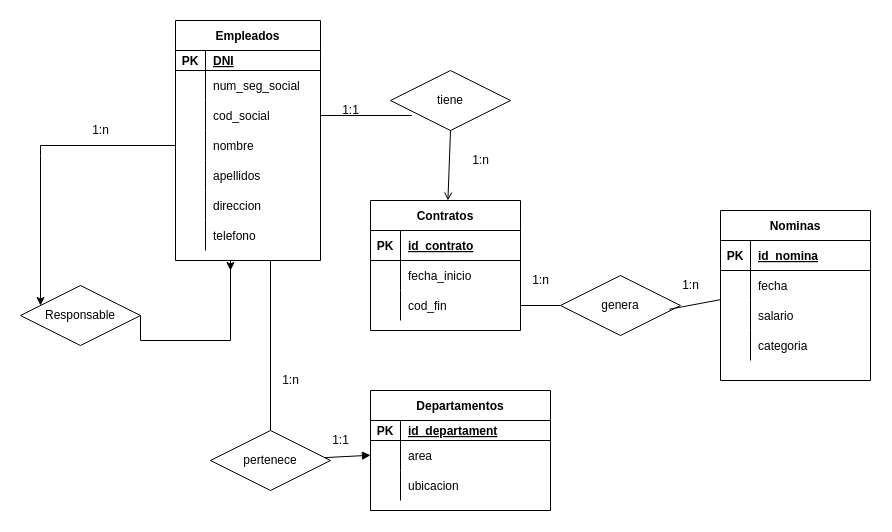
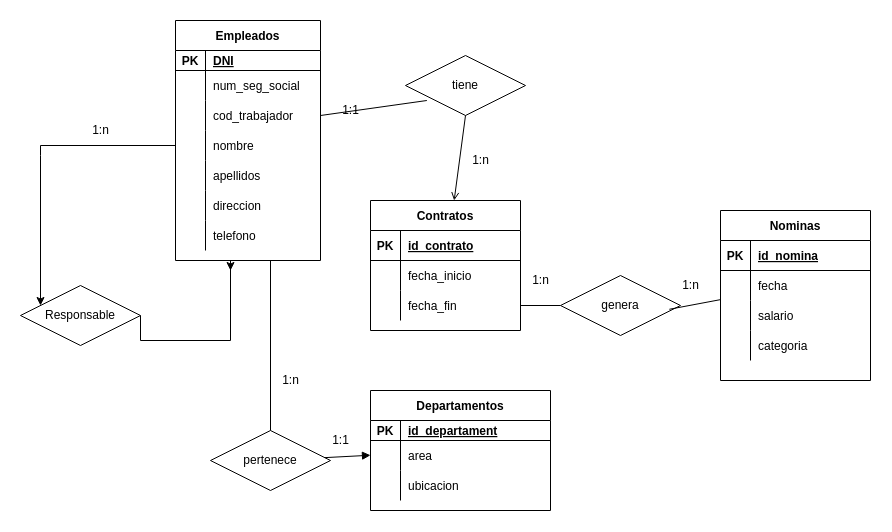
node "tiene": moved (451, 101) -> (466, 86)
node "cod_social": label "cod_social" -> "cod_trabajador"
node "cod_fin": label "cod_fin" -> "fecha_fin"
